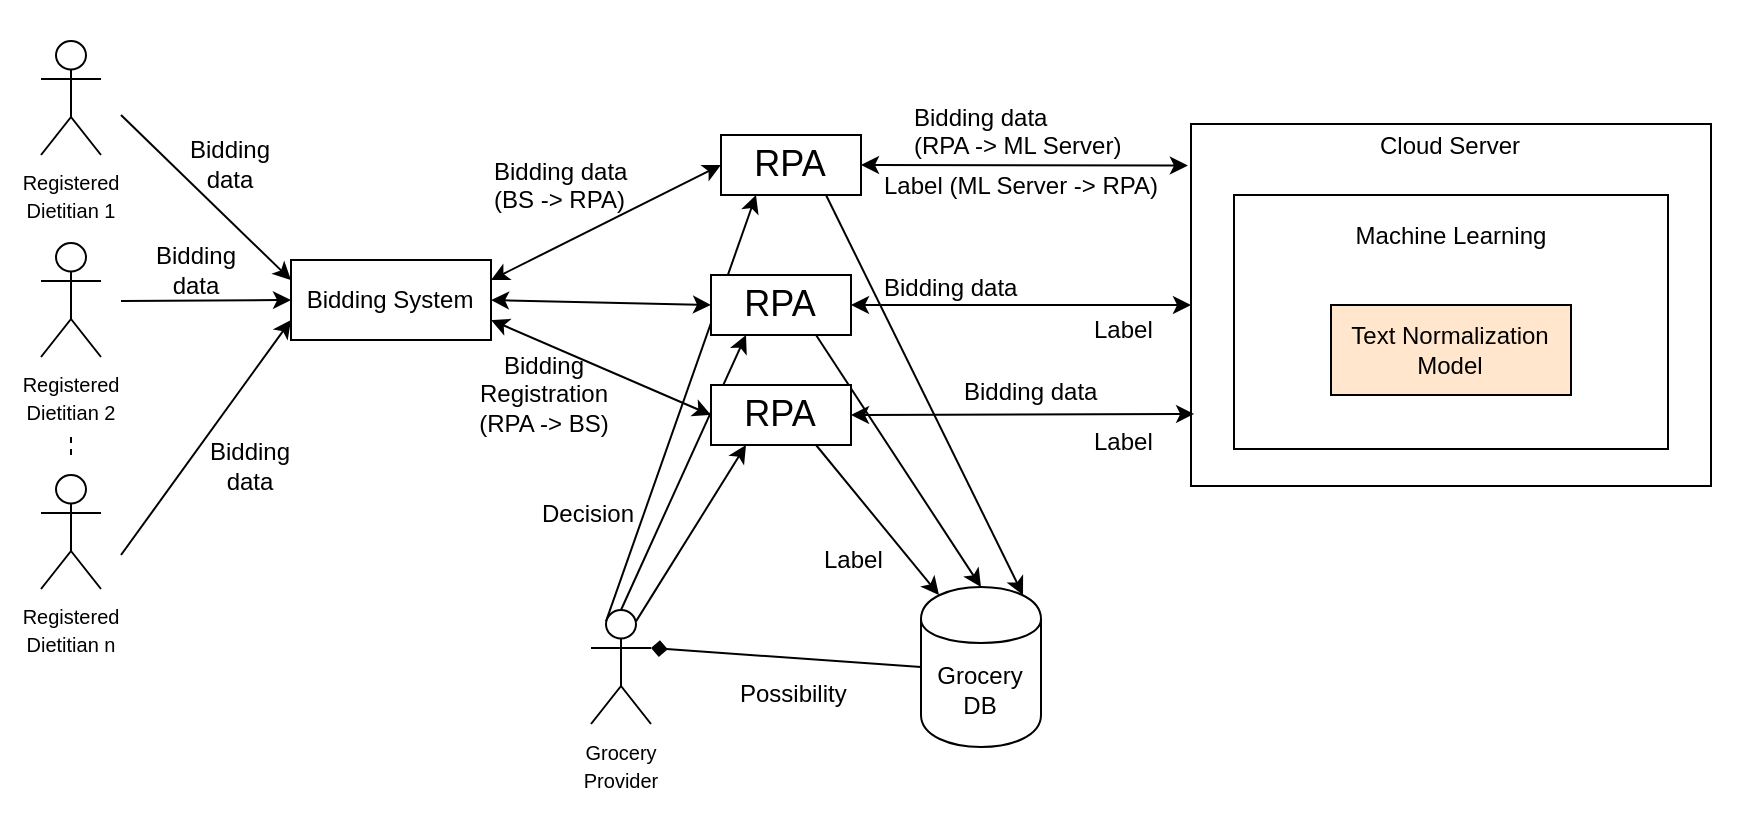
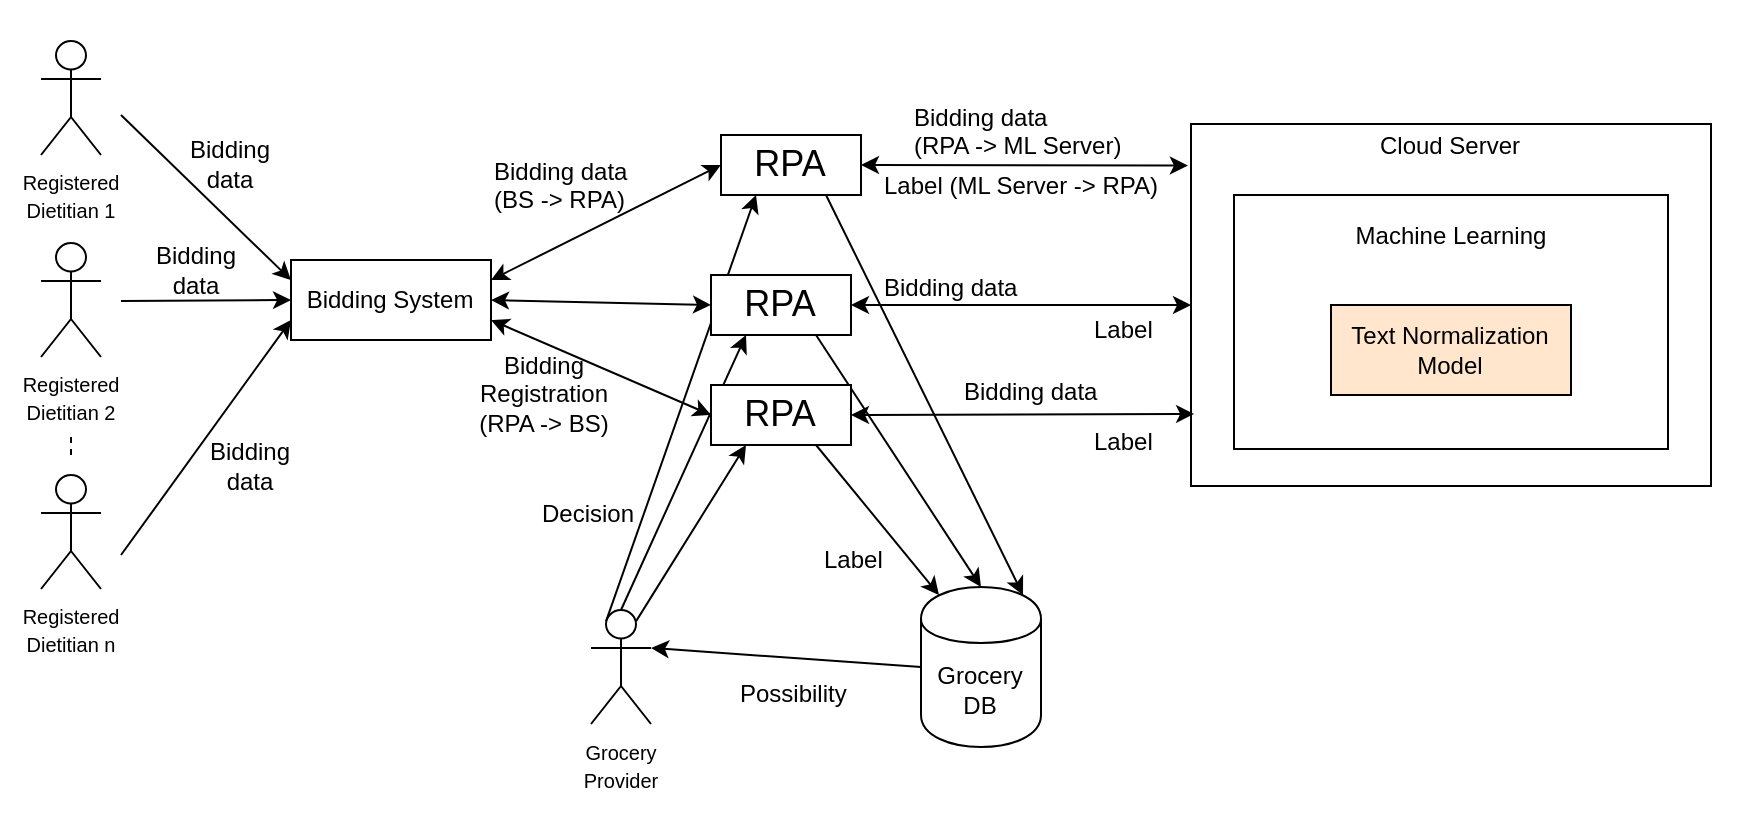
edge "Grocery DB" -> "Grocery Provider": arrowhead diamond -> classic
